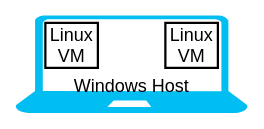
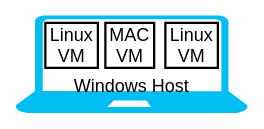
node "MACVM": added
